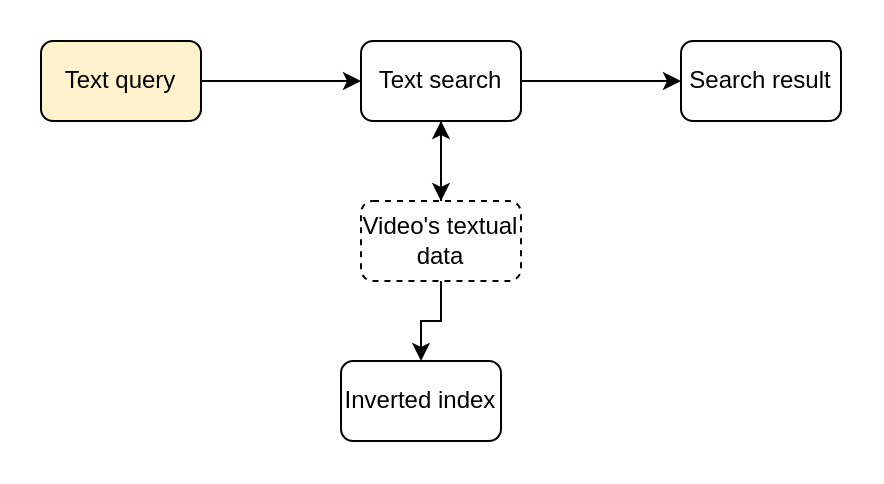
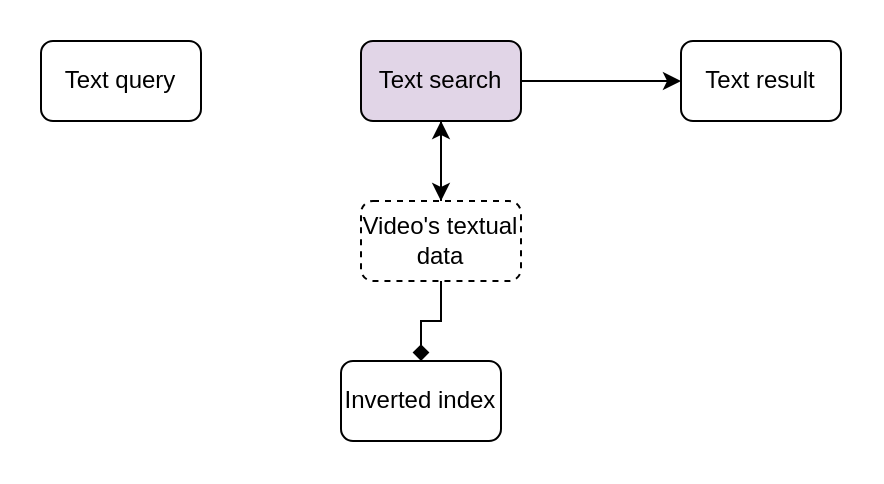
node "Text query": fillcolor #fff2cc -> #ffffff
edge "Text query" -> "Text search": removed
node "Text search": fillcolor #ffffff -> #e1d5e7
node "Search result": label "Search result" -> "Text result"
edge "Video's textual data" -> "Inverted index": arrowhead classic -> diamond
